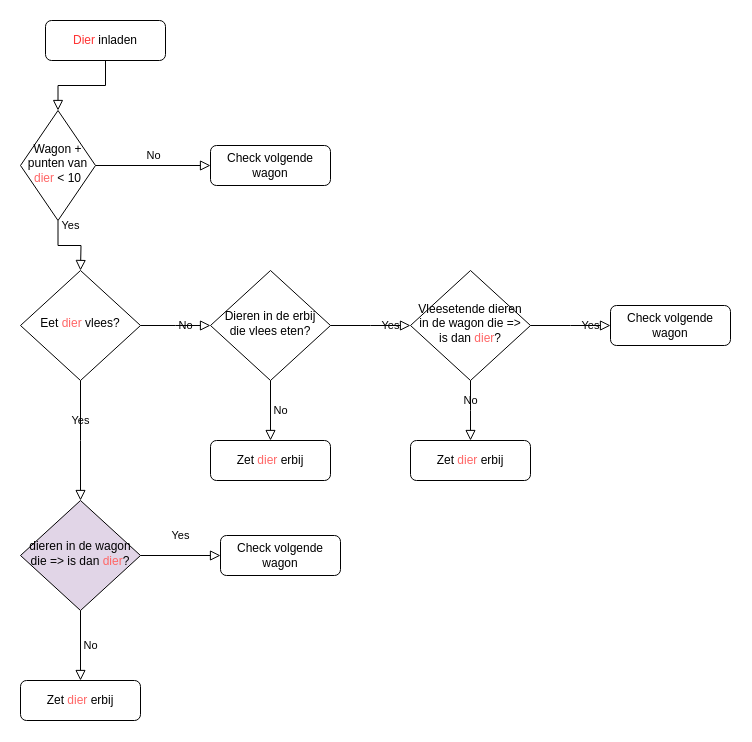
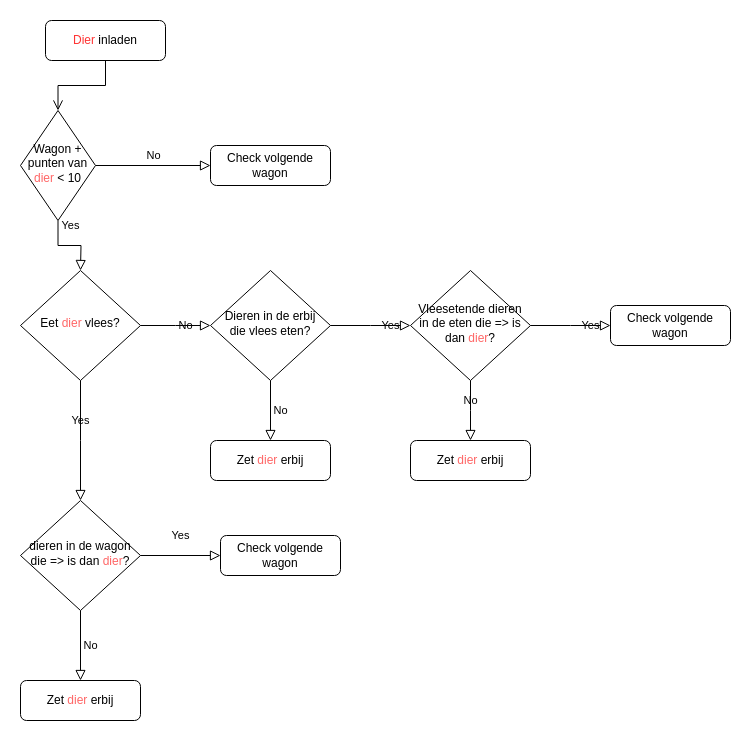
edge "Dier inladen" -> "Wagon + punten van dier < 10": arrowhead block -> open
node "Vleesetende dieren in de wagon die => is dan dier?": label "Vleesetende dieren in de wagon die => is dan dier?" -> "Vleesetende dieren in de eten die => is dan dier?"
node "dieren in de wagon die => is dan dier?": fillcolor #e1d5e7 -> #ffffff
